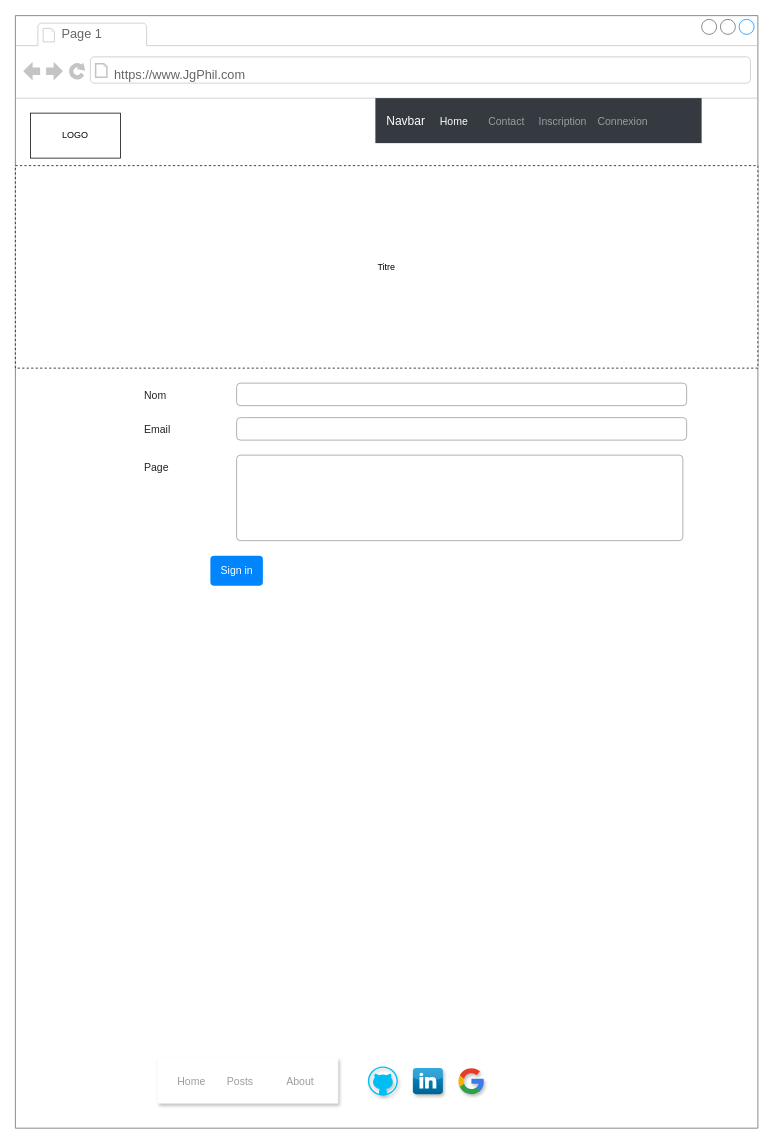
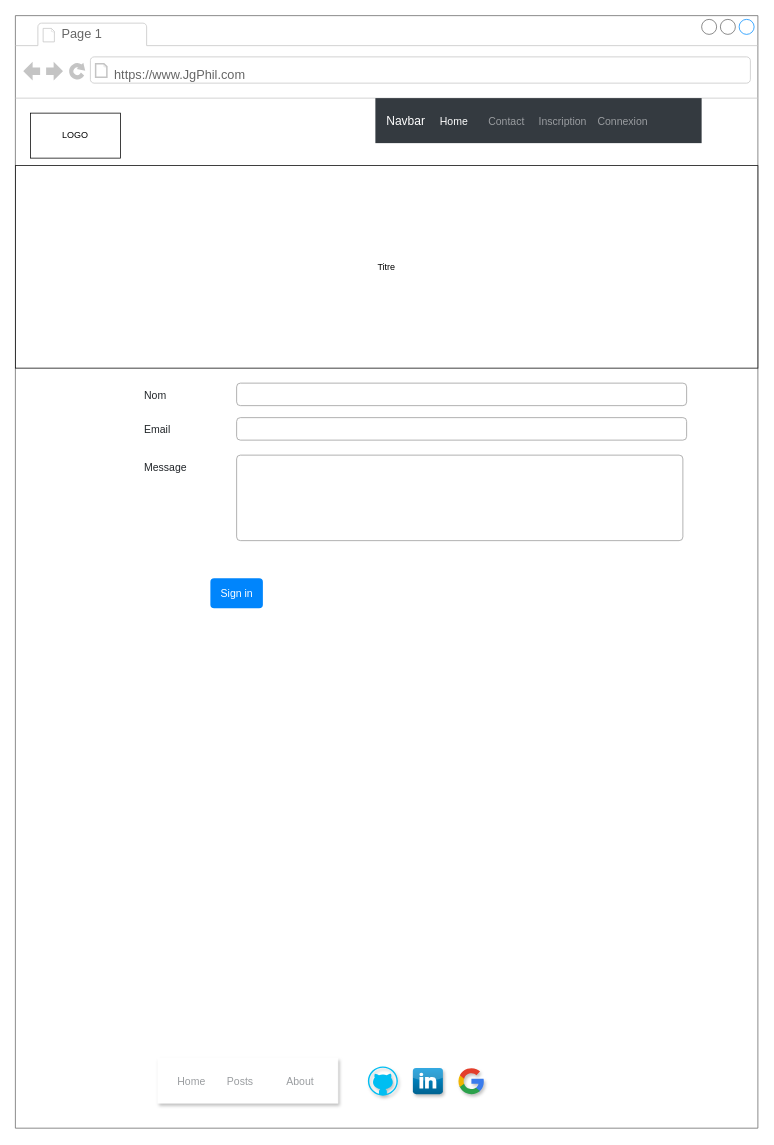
node "Titre": style dashed -> solid
node "Page": label "Page" -> "Message"
node "Sign in": moved (237, 570) -> (237, 593)
